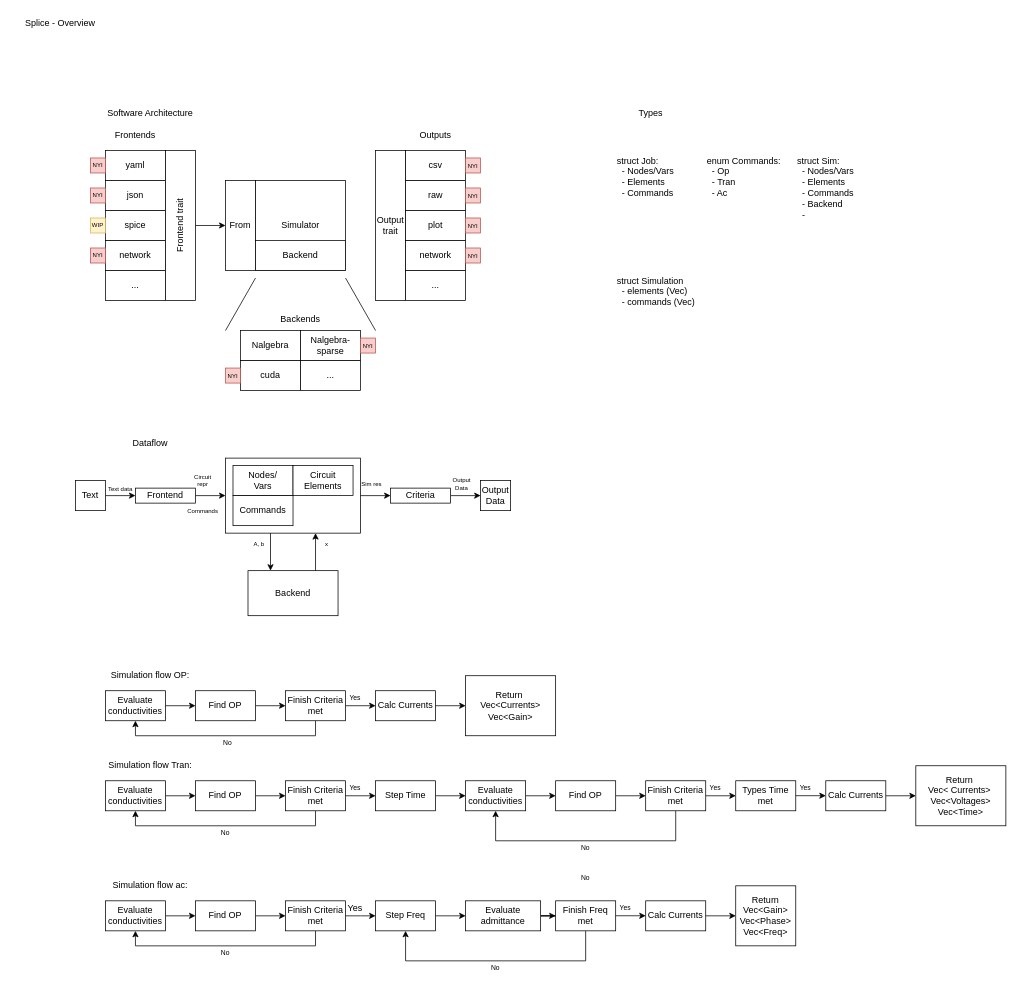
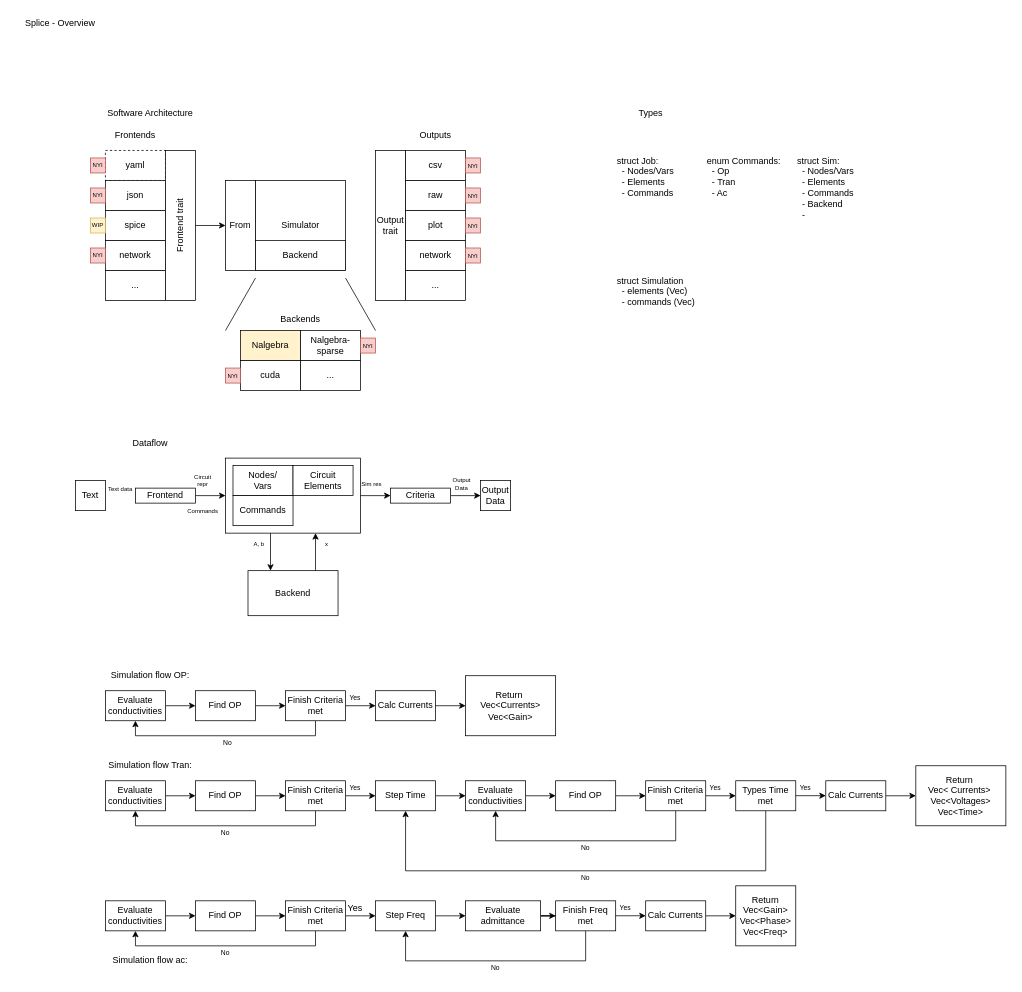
node "yaml": style solid -> dashed
node "Nalgebra": fillcolor #ffffff -> #fff2cc
edge "Text" -> "Frontend": removed
edge "Types Time met" -> "Step Time": added
node "Simulation flow ac:": moved (150, 885) -> (150, 960)
